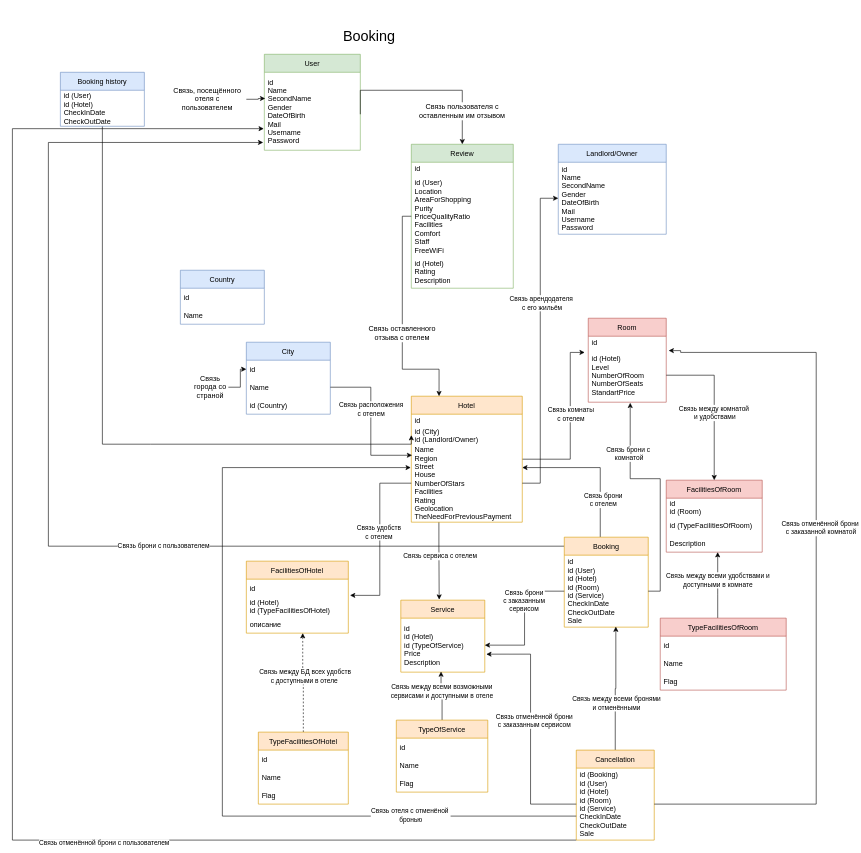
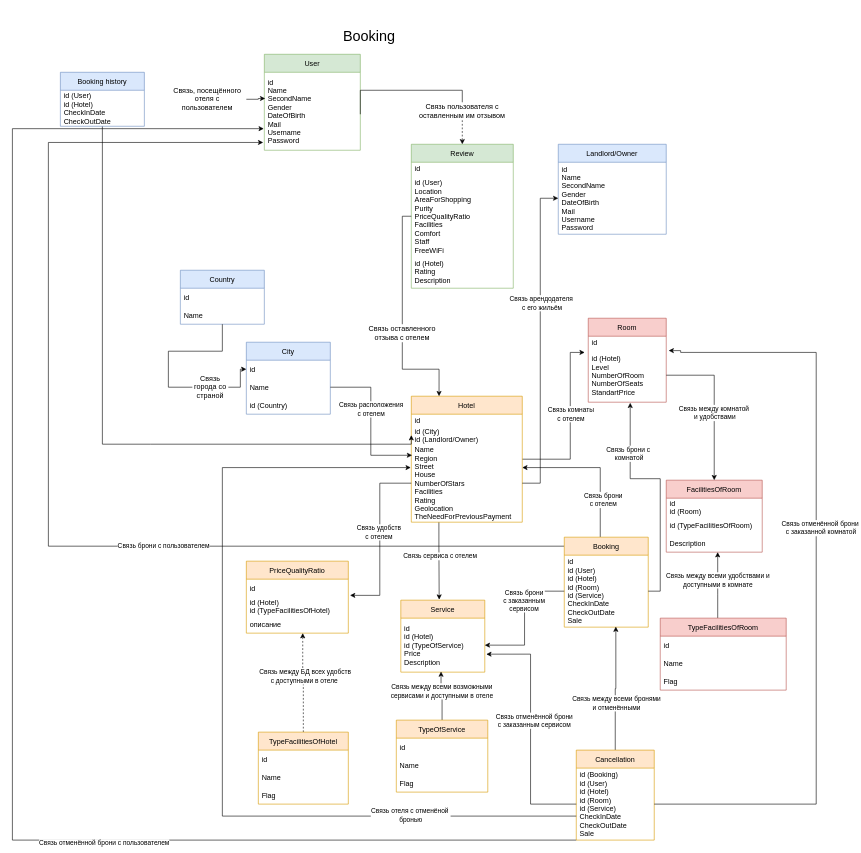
edge "Связь пользователя с оставленным им отзывом" -> "Review": style solid -> dashed
edge "Country" -- "Связь города со страной": added
node "FacilitiesOfHotel": label "FacilitiesOfHotel" -> "PriceQualityRatio"
